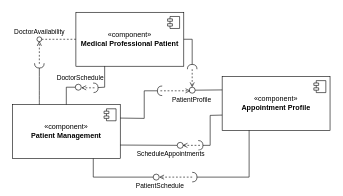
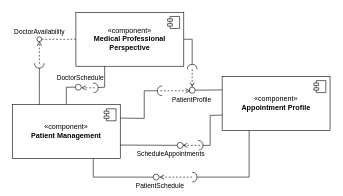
node "«component» Medical Professional Patient": label "«component» Medical Professional Patient" -> "«component» Medical Professional Perspective"
